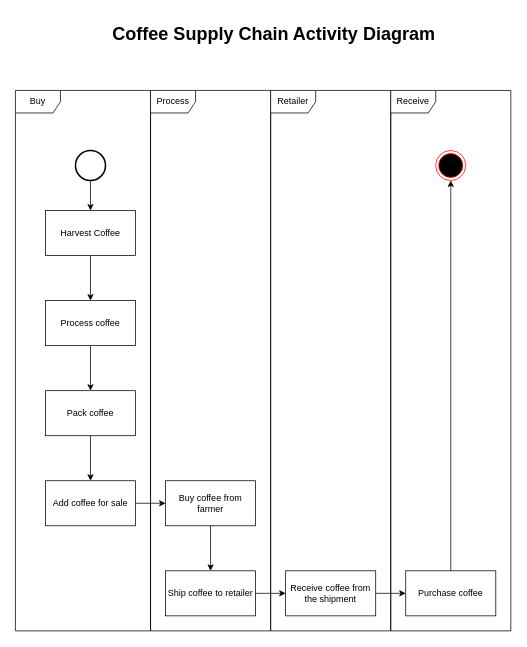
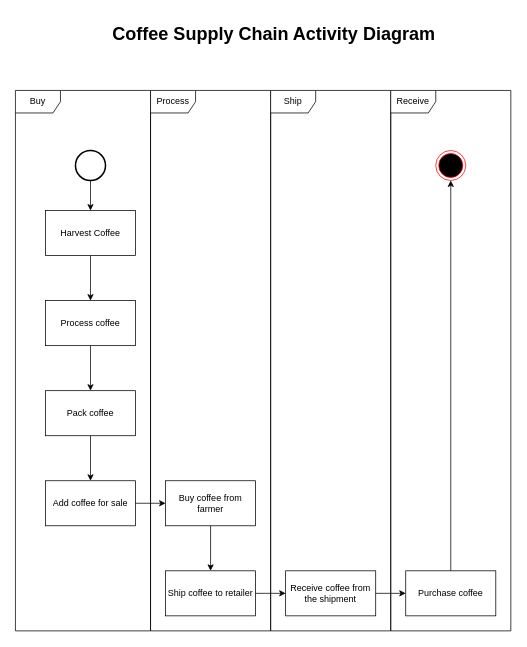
node "Retailer": label "Retailer" -> "Ship"
